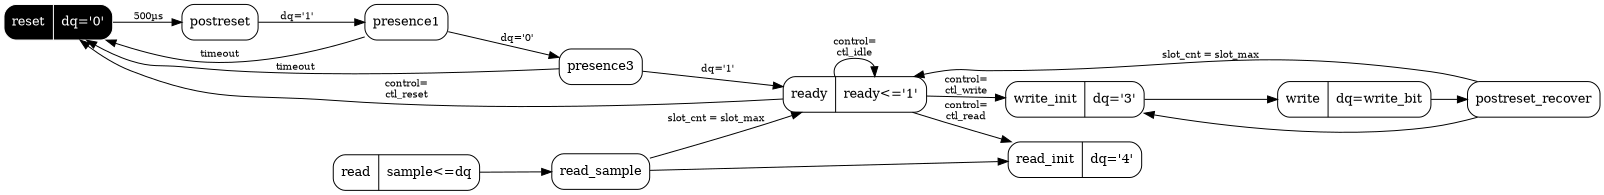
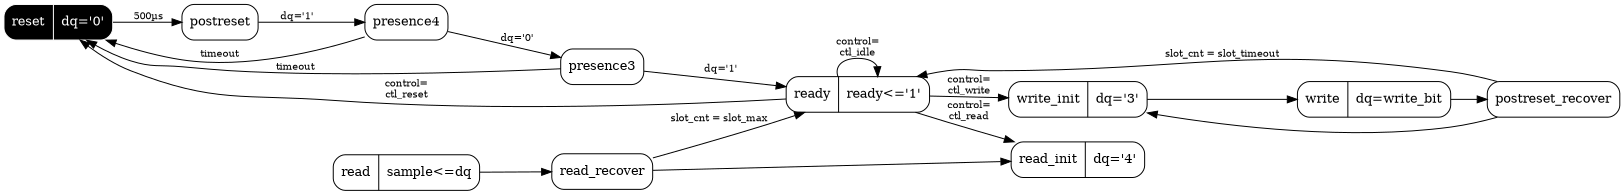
node "presence1": label "presence1" -> "presence4"
edge "postreset_recover" -> "ready": label "slot_cnt = slot_max" -> "slot_cnt = slot_timeout"
node "read_sample": label "read_sample" -> "read_recover"
